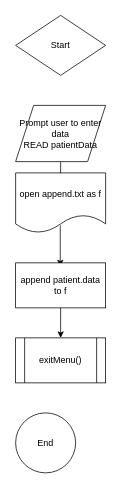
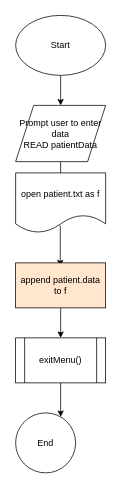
node "Start": shape diamond -> ellipse
edge "Start" -> "Prompt user to enter data READ patientData": added
node "open append.txt as f": label "open append.txt as f" -> "open patient.txt as f"
node "append patient.data to f": fillcolor #ffffff -> #ffe6cc
edge "exitMenu()" -> "End": added
